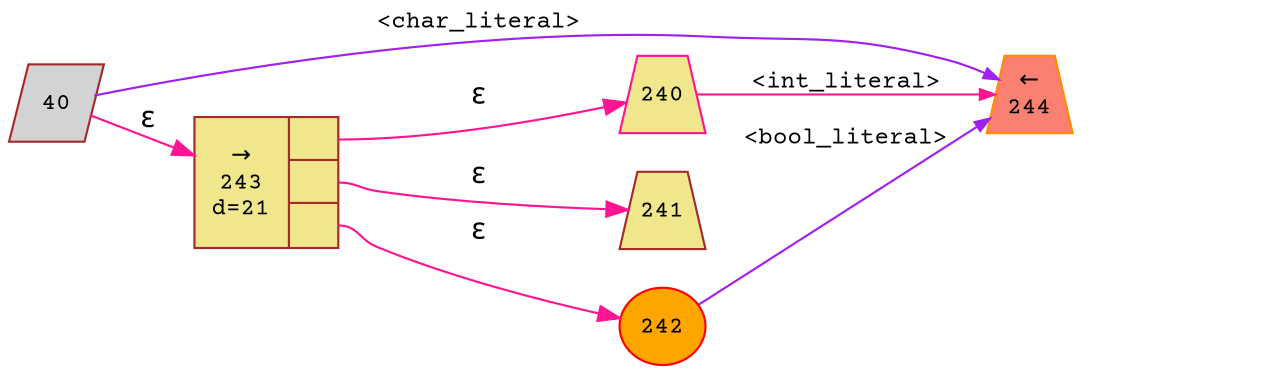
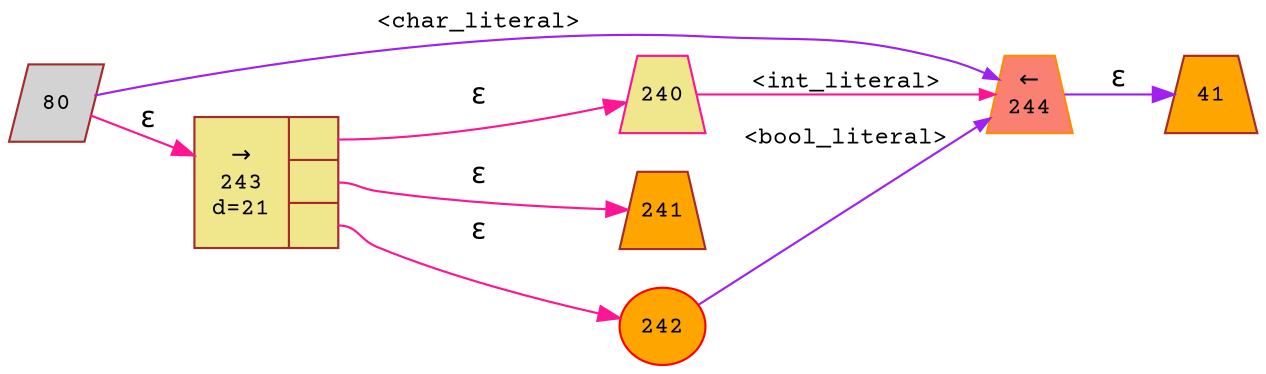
node "41": added
node "40": label "40" -> "80"
node "241": fillcolor khaki -> orange
